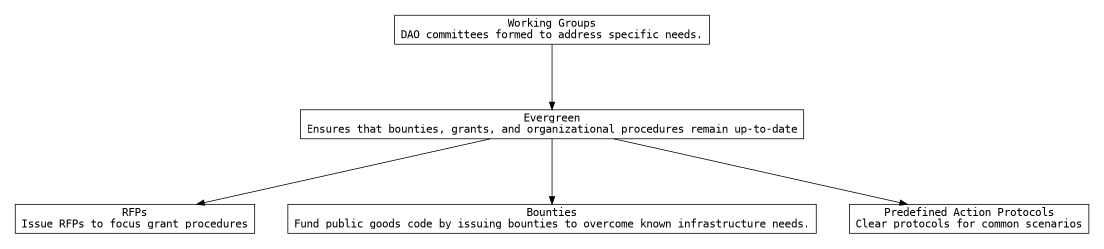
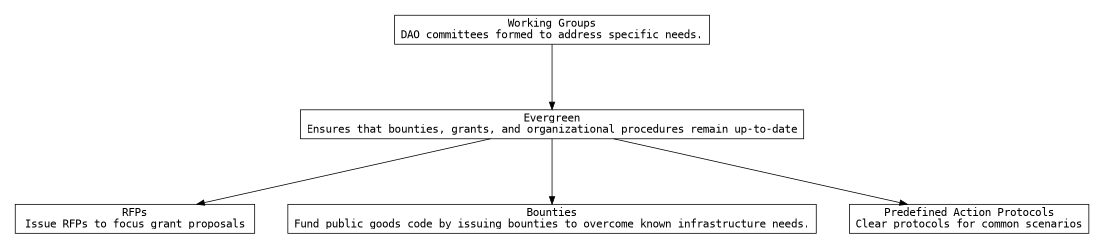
node "RFPs Issue RFPs to focus grant procedures": label "RFPs Issue RFPs to focus grant procedures" -> "RFPs Issue RFPs to focus grant proposals"
